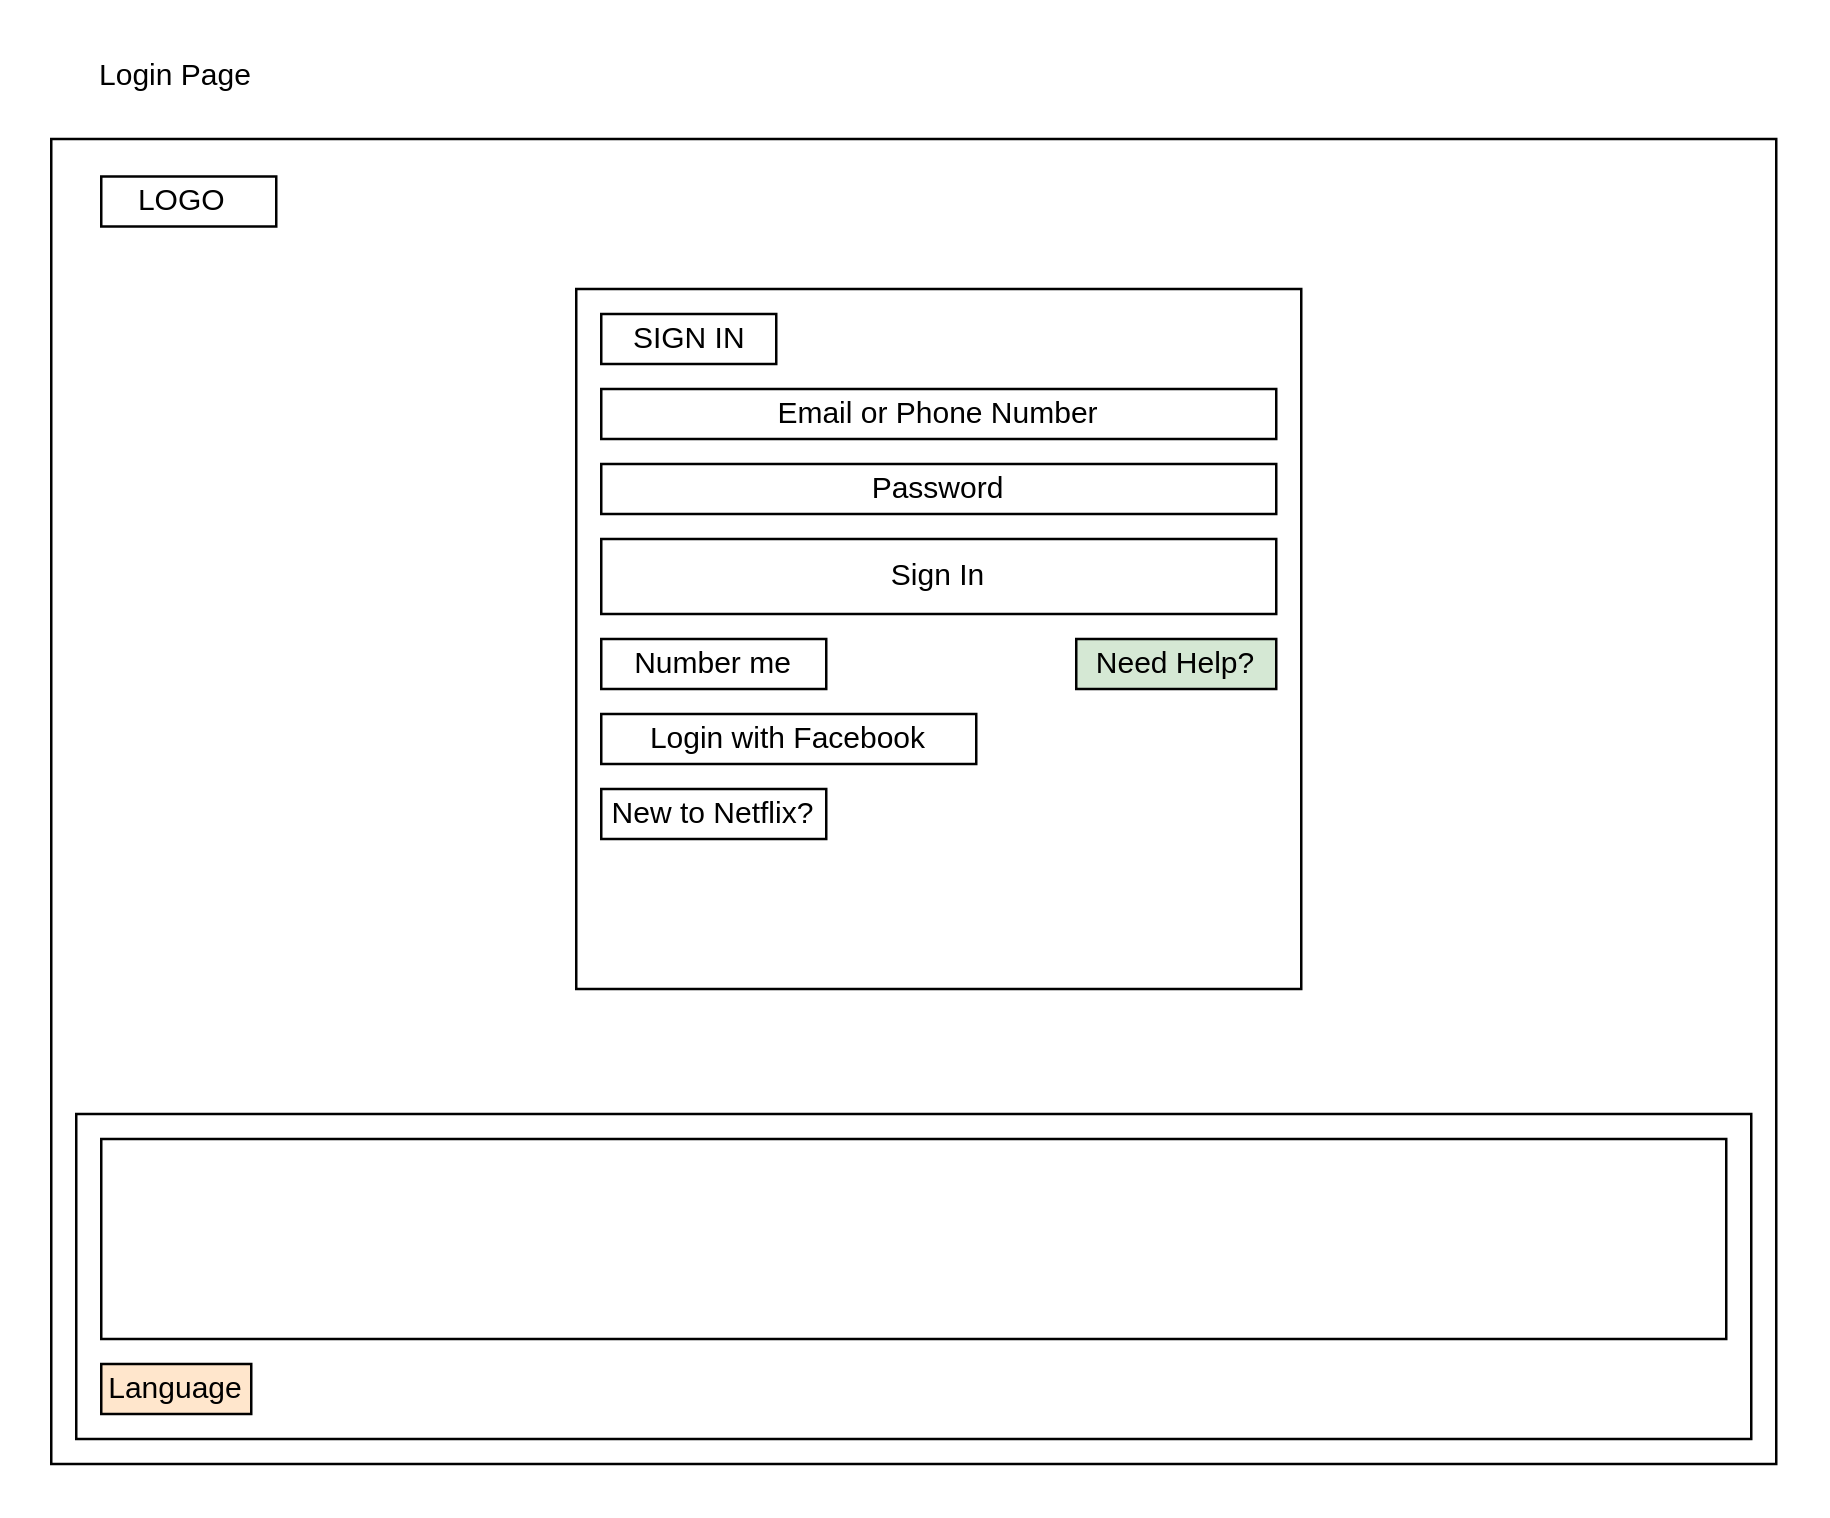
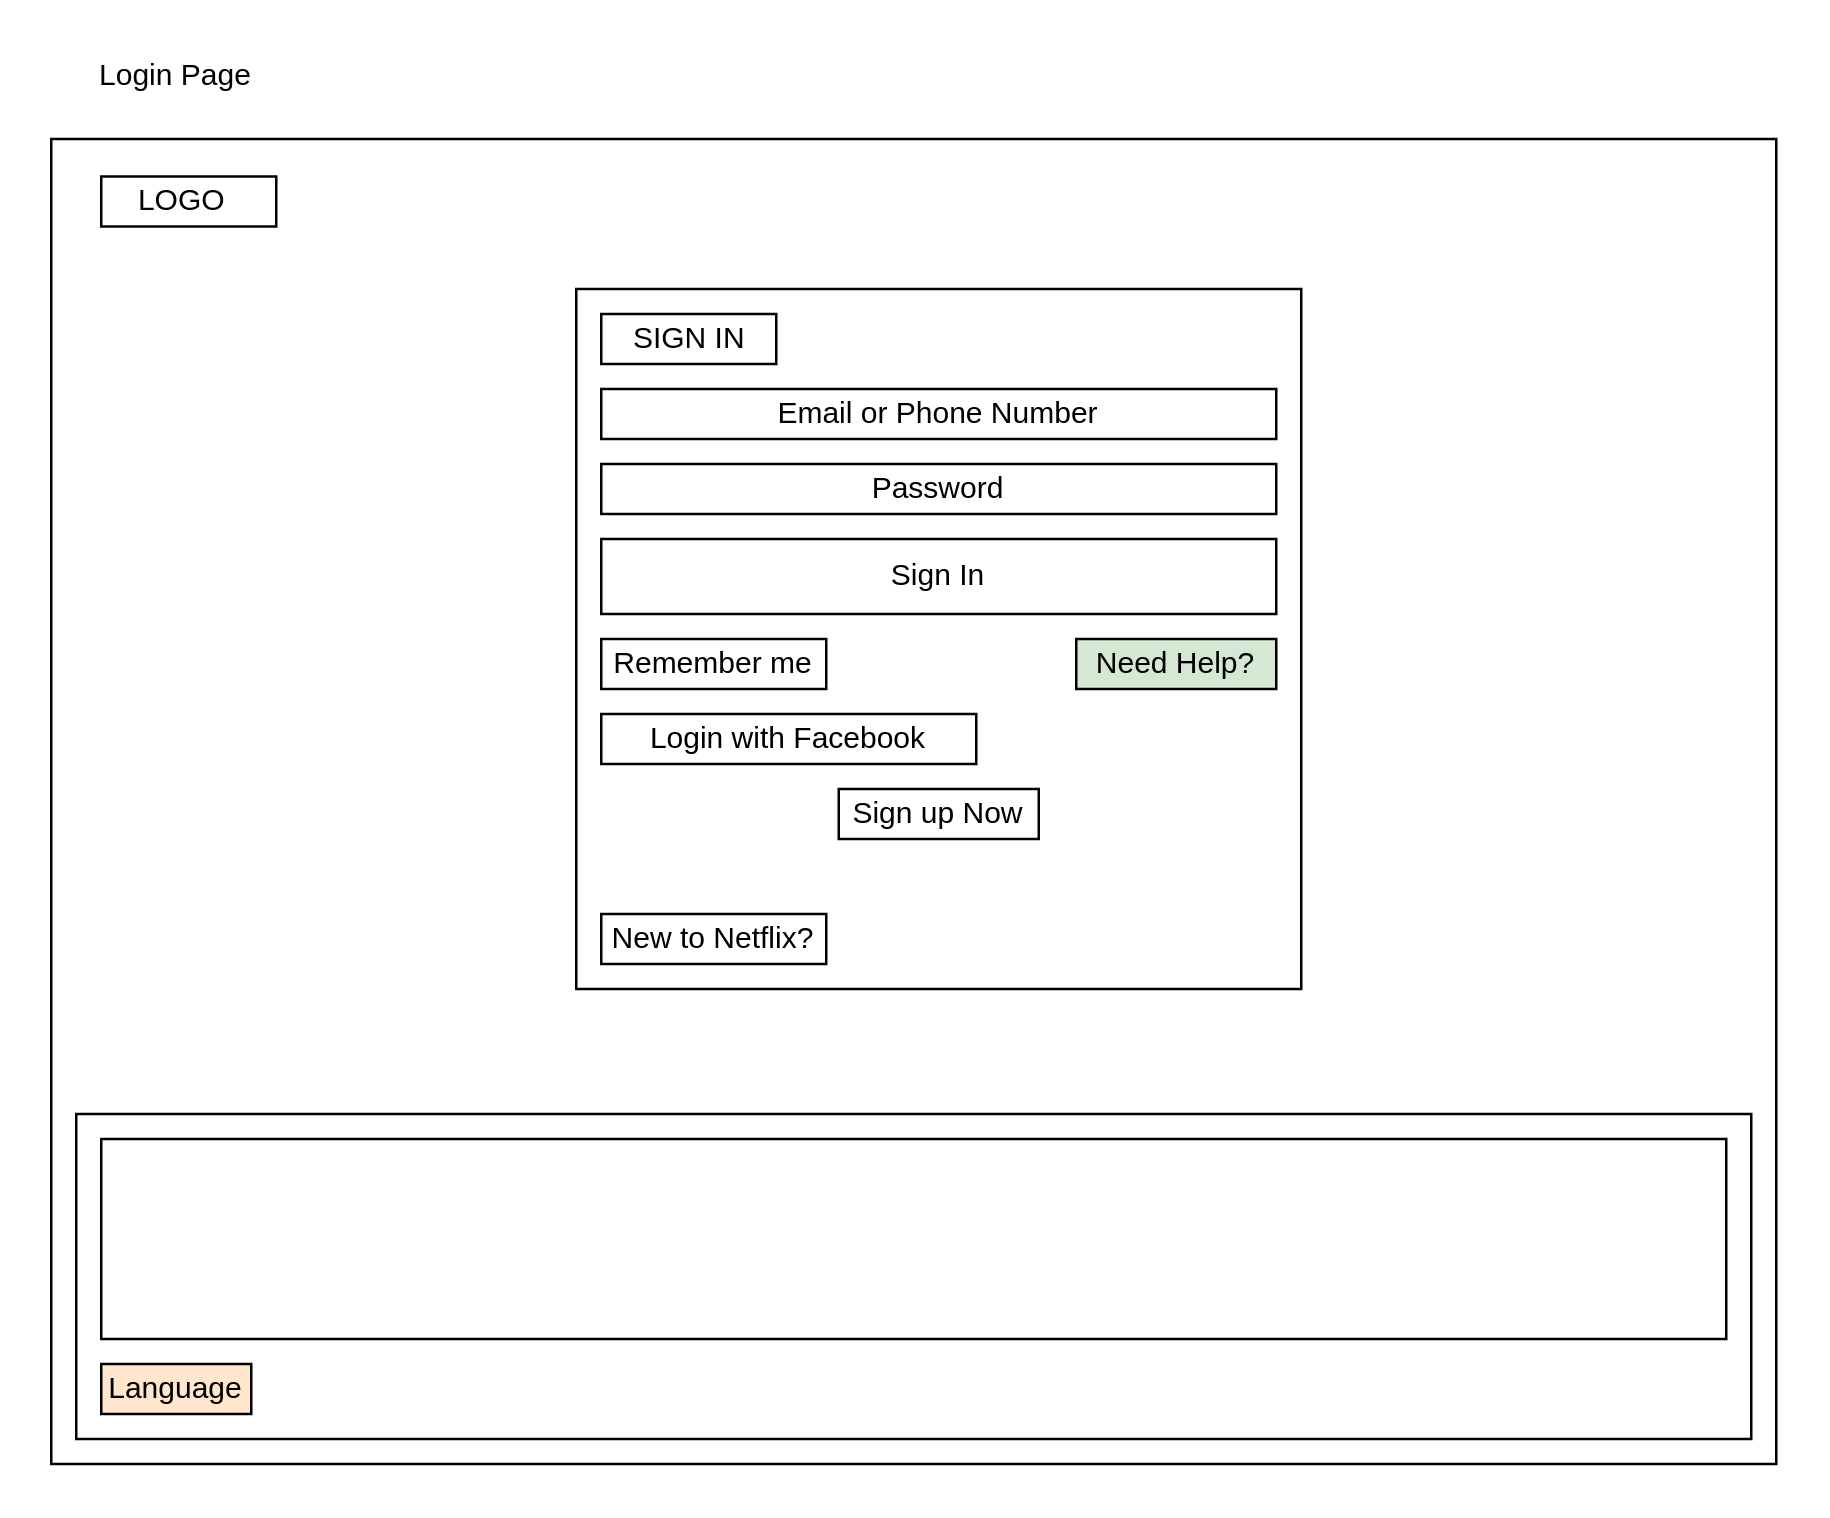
node "Number me": label "Number me" -> "Remember me"
node "New to Netflix?": moved (714, 814) -> (714, 939)
node "Sign up Now": added
